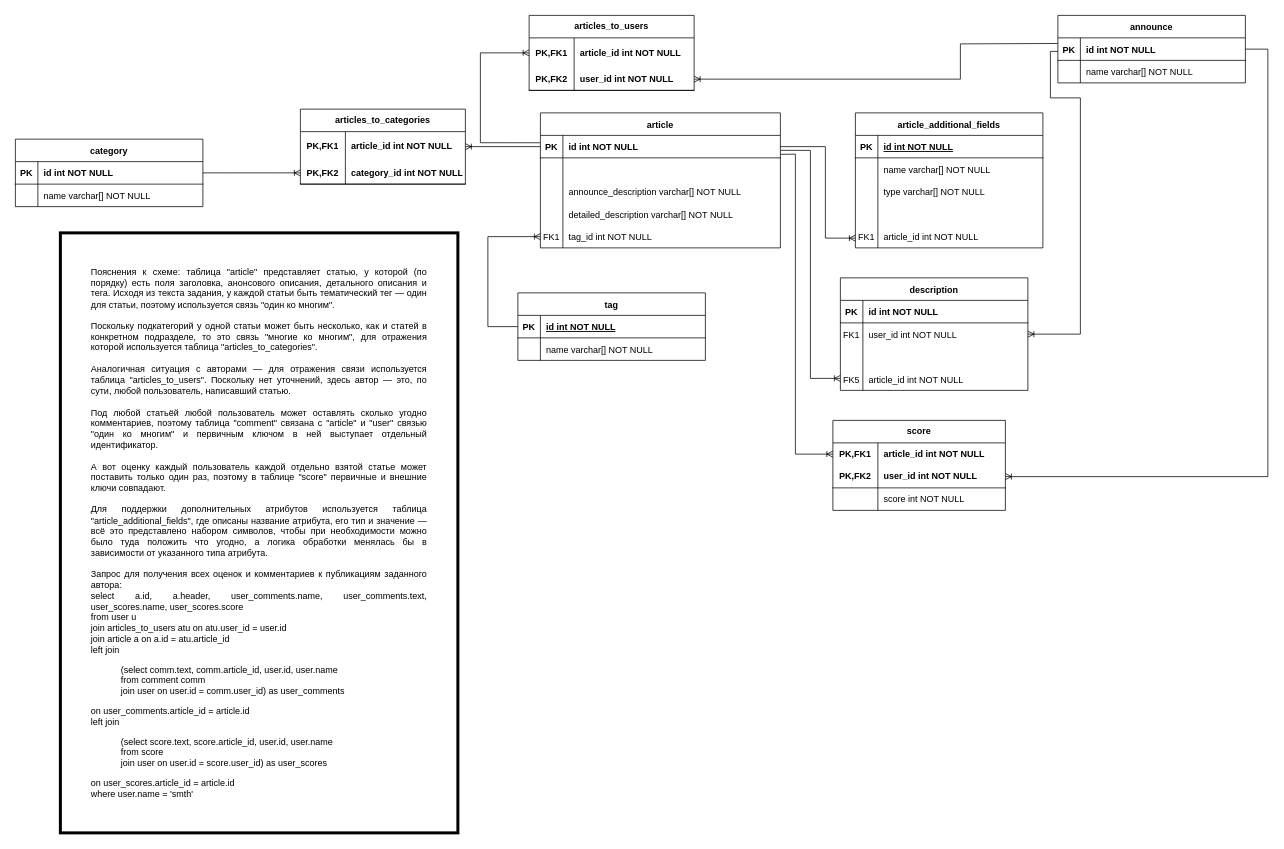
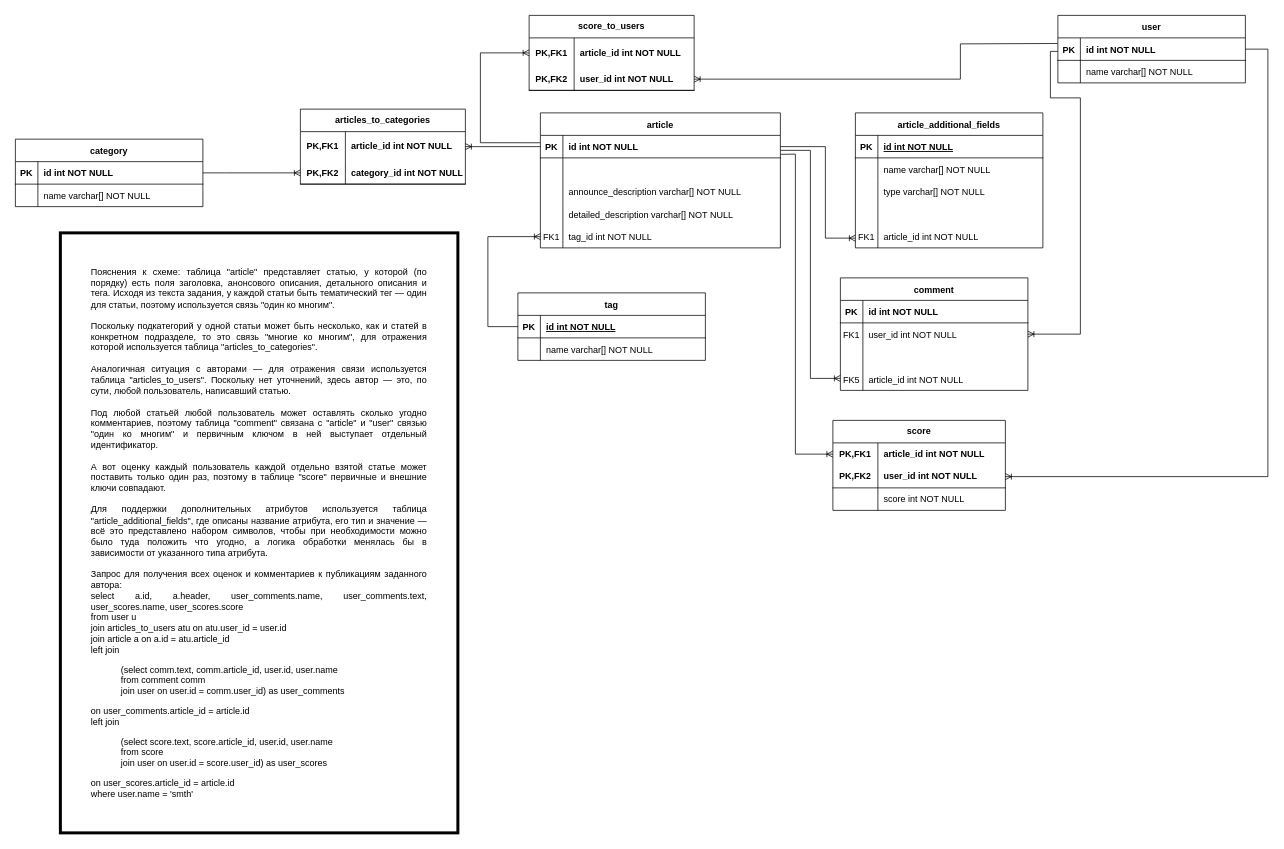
node "articles_to_users": label "articles_to_users" -> "score_to_users"
node "announce": label "announce" -> "user"
node "description": label "description" -> "comment"
